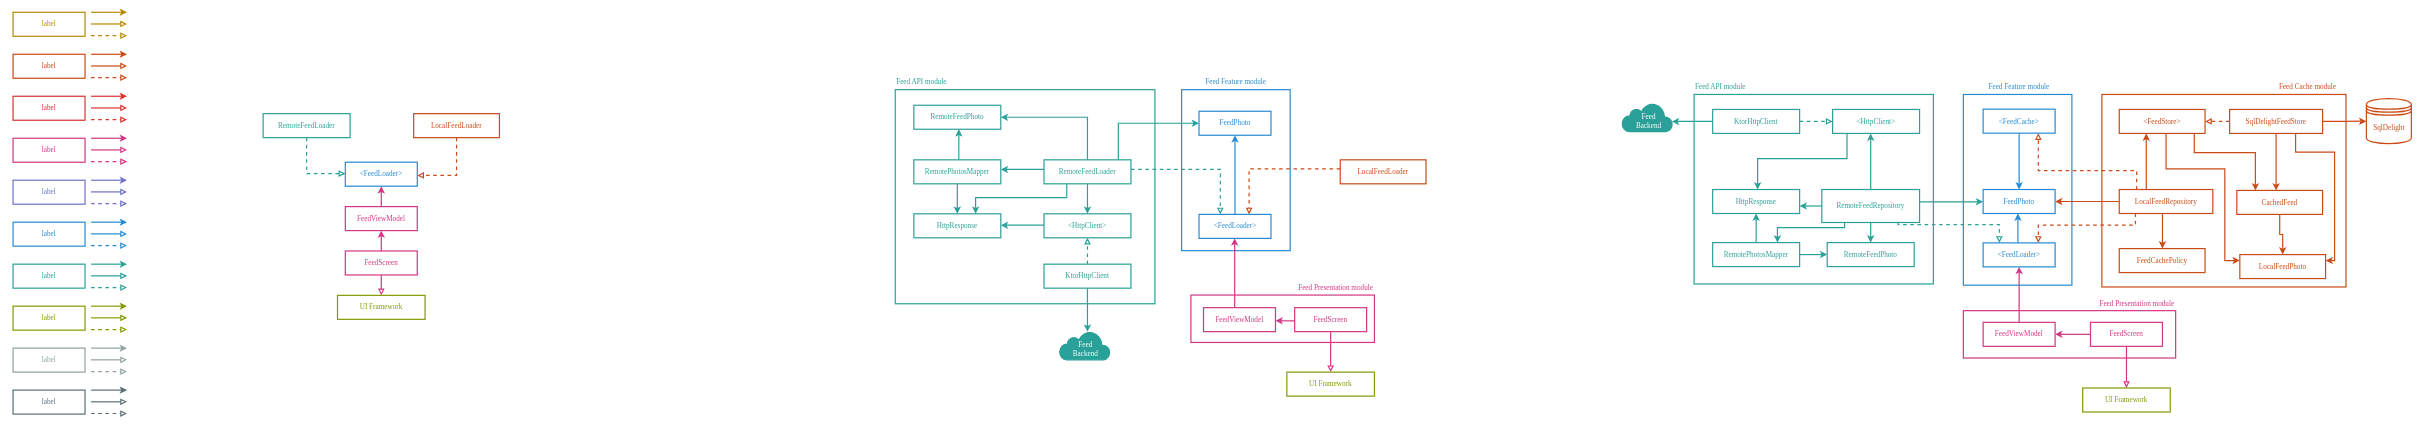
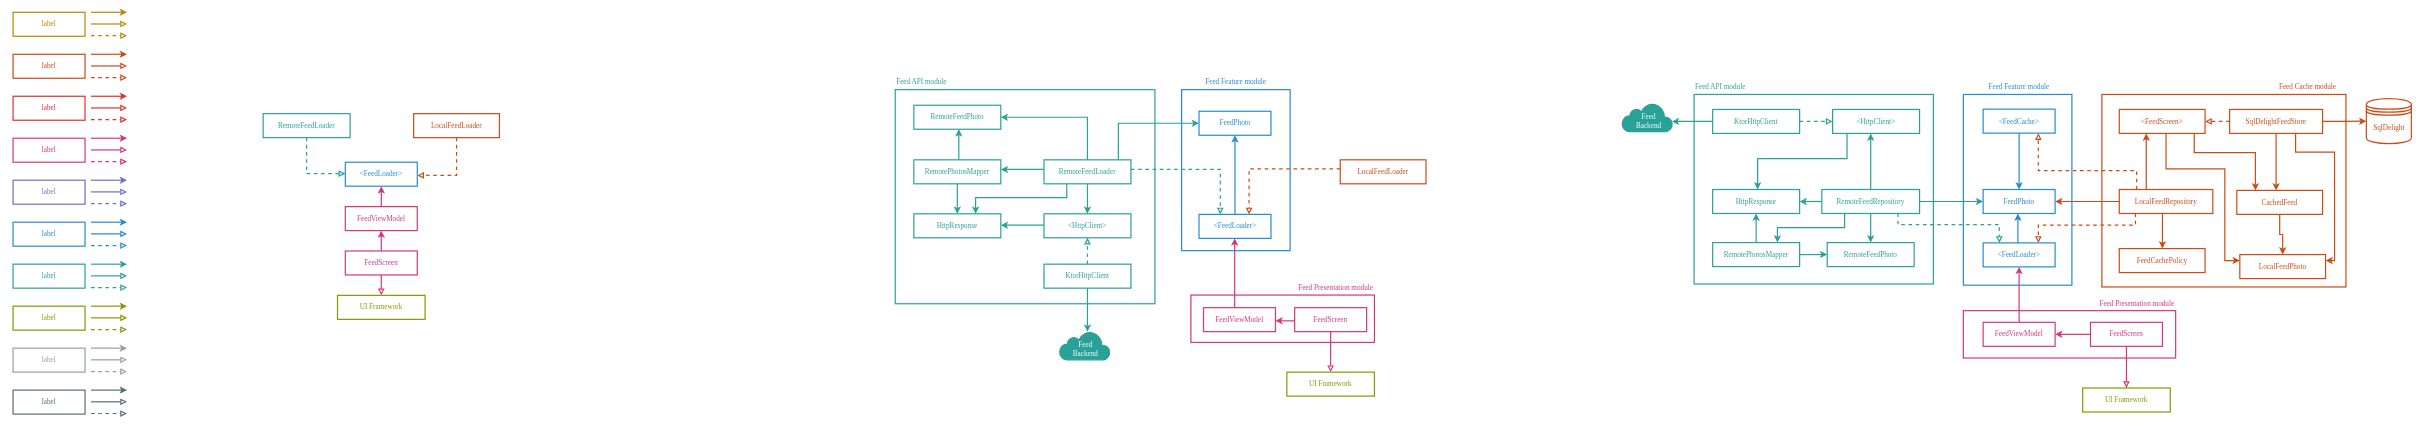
node "<FeedStore>": label "<FeedStore>" -> "<FeedScreen>"
node "RemoteFeedRepository": size 98x33 -> 98x24
